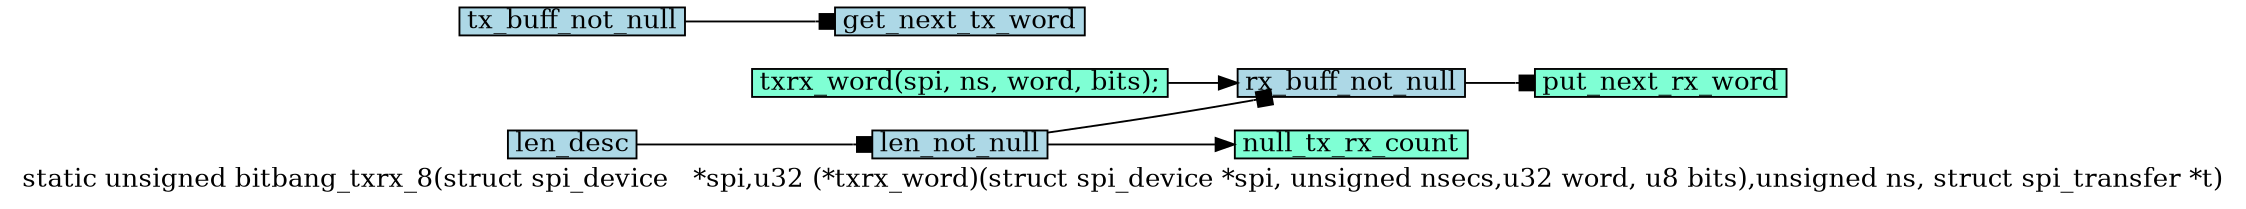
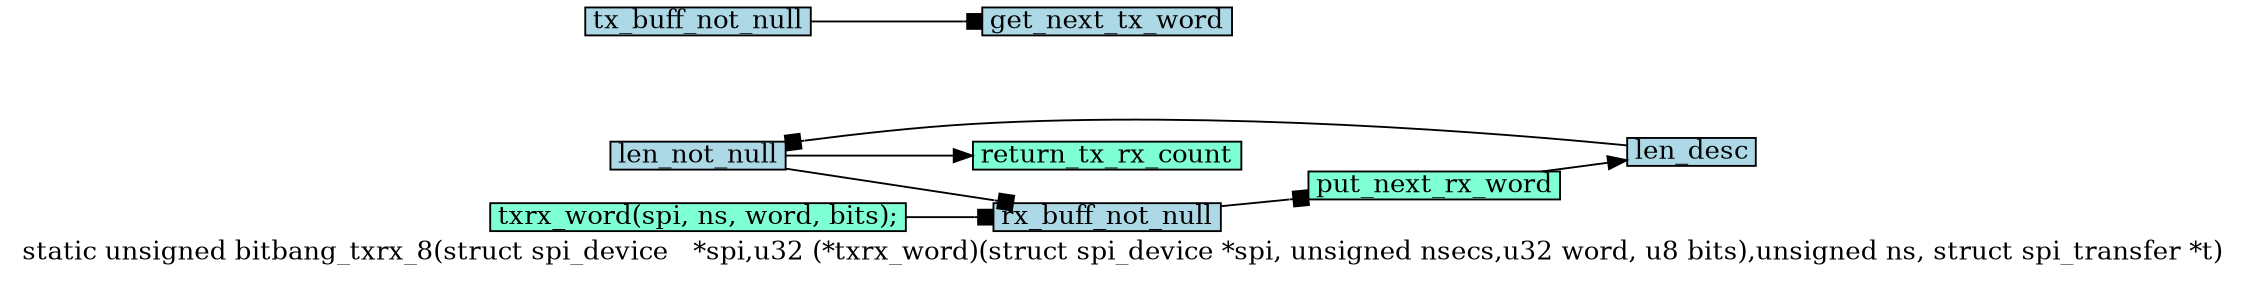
edge "txrx_word(spi, ns, word, bits);" -> "rx_buff_not_null": arrowhead normal -> box
node "null_tx_rx_count": label "null_tx_rx_count" -> "return_tx_rx_count"
edge "put_next_rx_word" -> "len_desc": added
